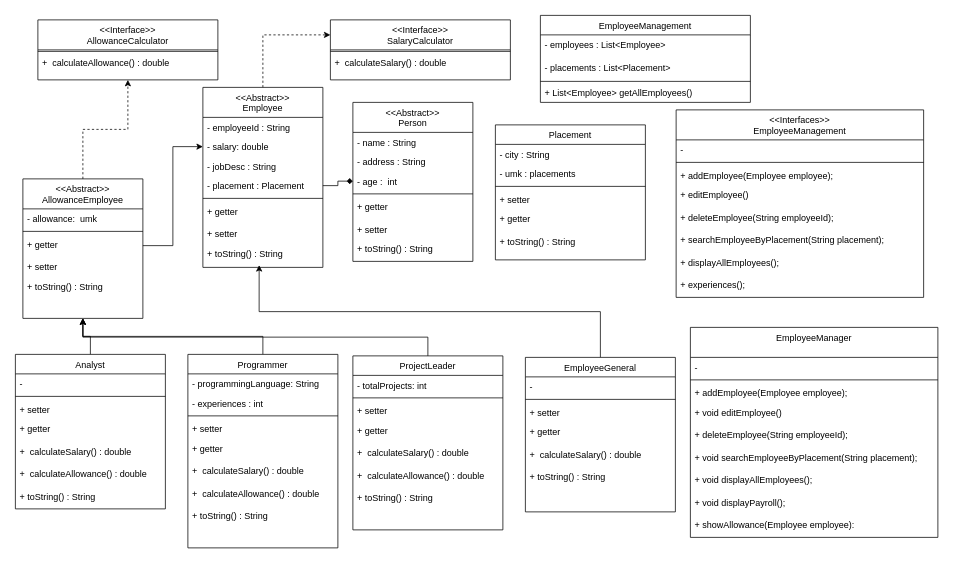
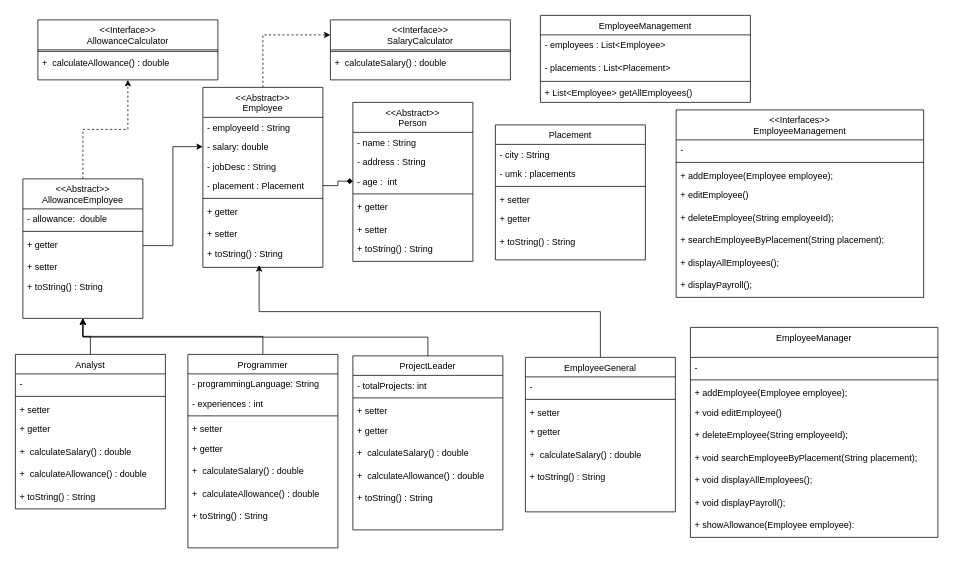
node "- allowance: umk": label "- allowance: umk" -> "- allowance: double"
node "+ experiences();": label "+ experiences();" -> "+ displayPayroll();"
